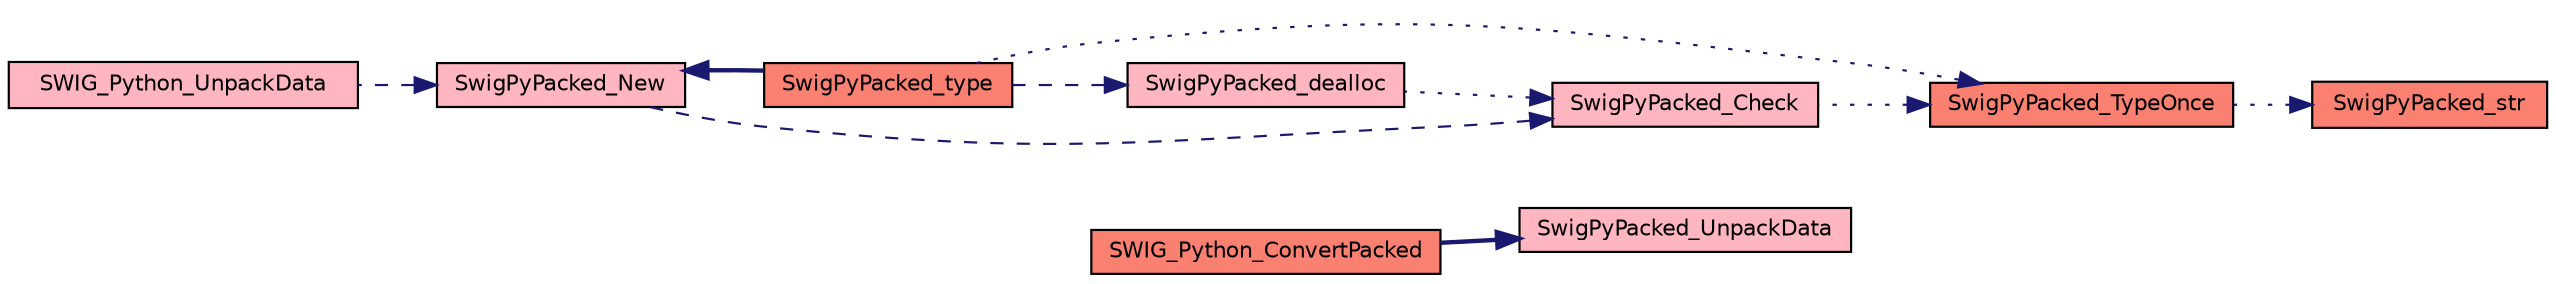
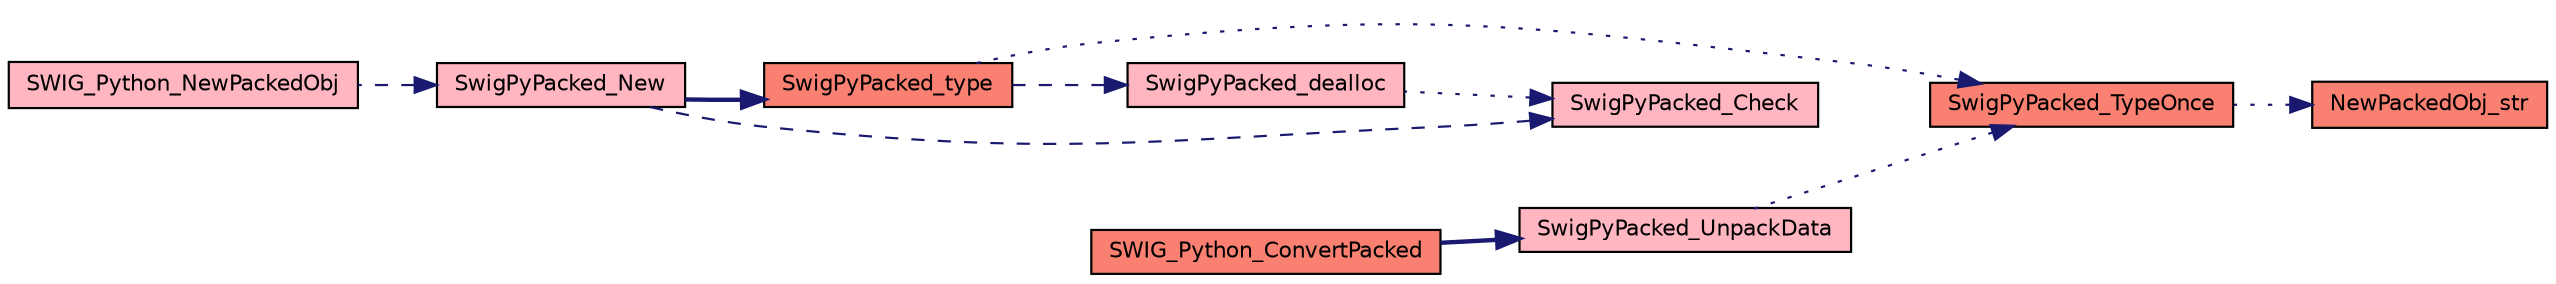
edge "SwigPyPacked_type" -> "SwigPyPacked_New": reversed
node "SWIG_Python_UnpackData": label "SWIG_Python_UnpackData" -> "SWIG_Python_NewPackedObj"
edge "SwigPyPacked_Check" -> "SwigPyPacked_TypeOnce": now "SwigPyPacked_UnpackData" -> "SwigPyPacked_TypeOnce"
node "SwigPyPacked_str": label "SwigPyPacked_str" -> "NewPackedObj_str"
